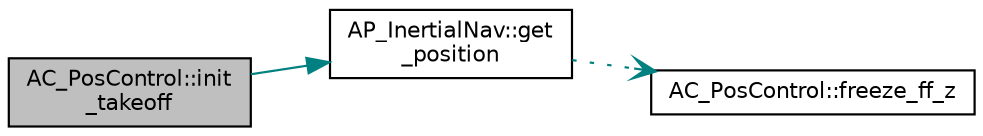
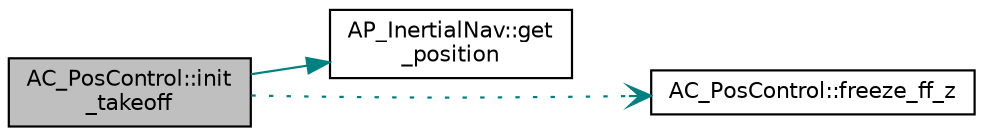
edge "AP_InertialNav::get _position" -> "AC_PosControl::freeze_ff_z": now "AC_PosControl::init _takeoff" -> "AC_PosControl::freeze_ff_z"
